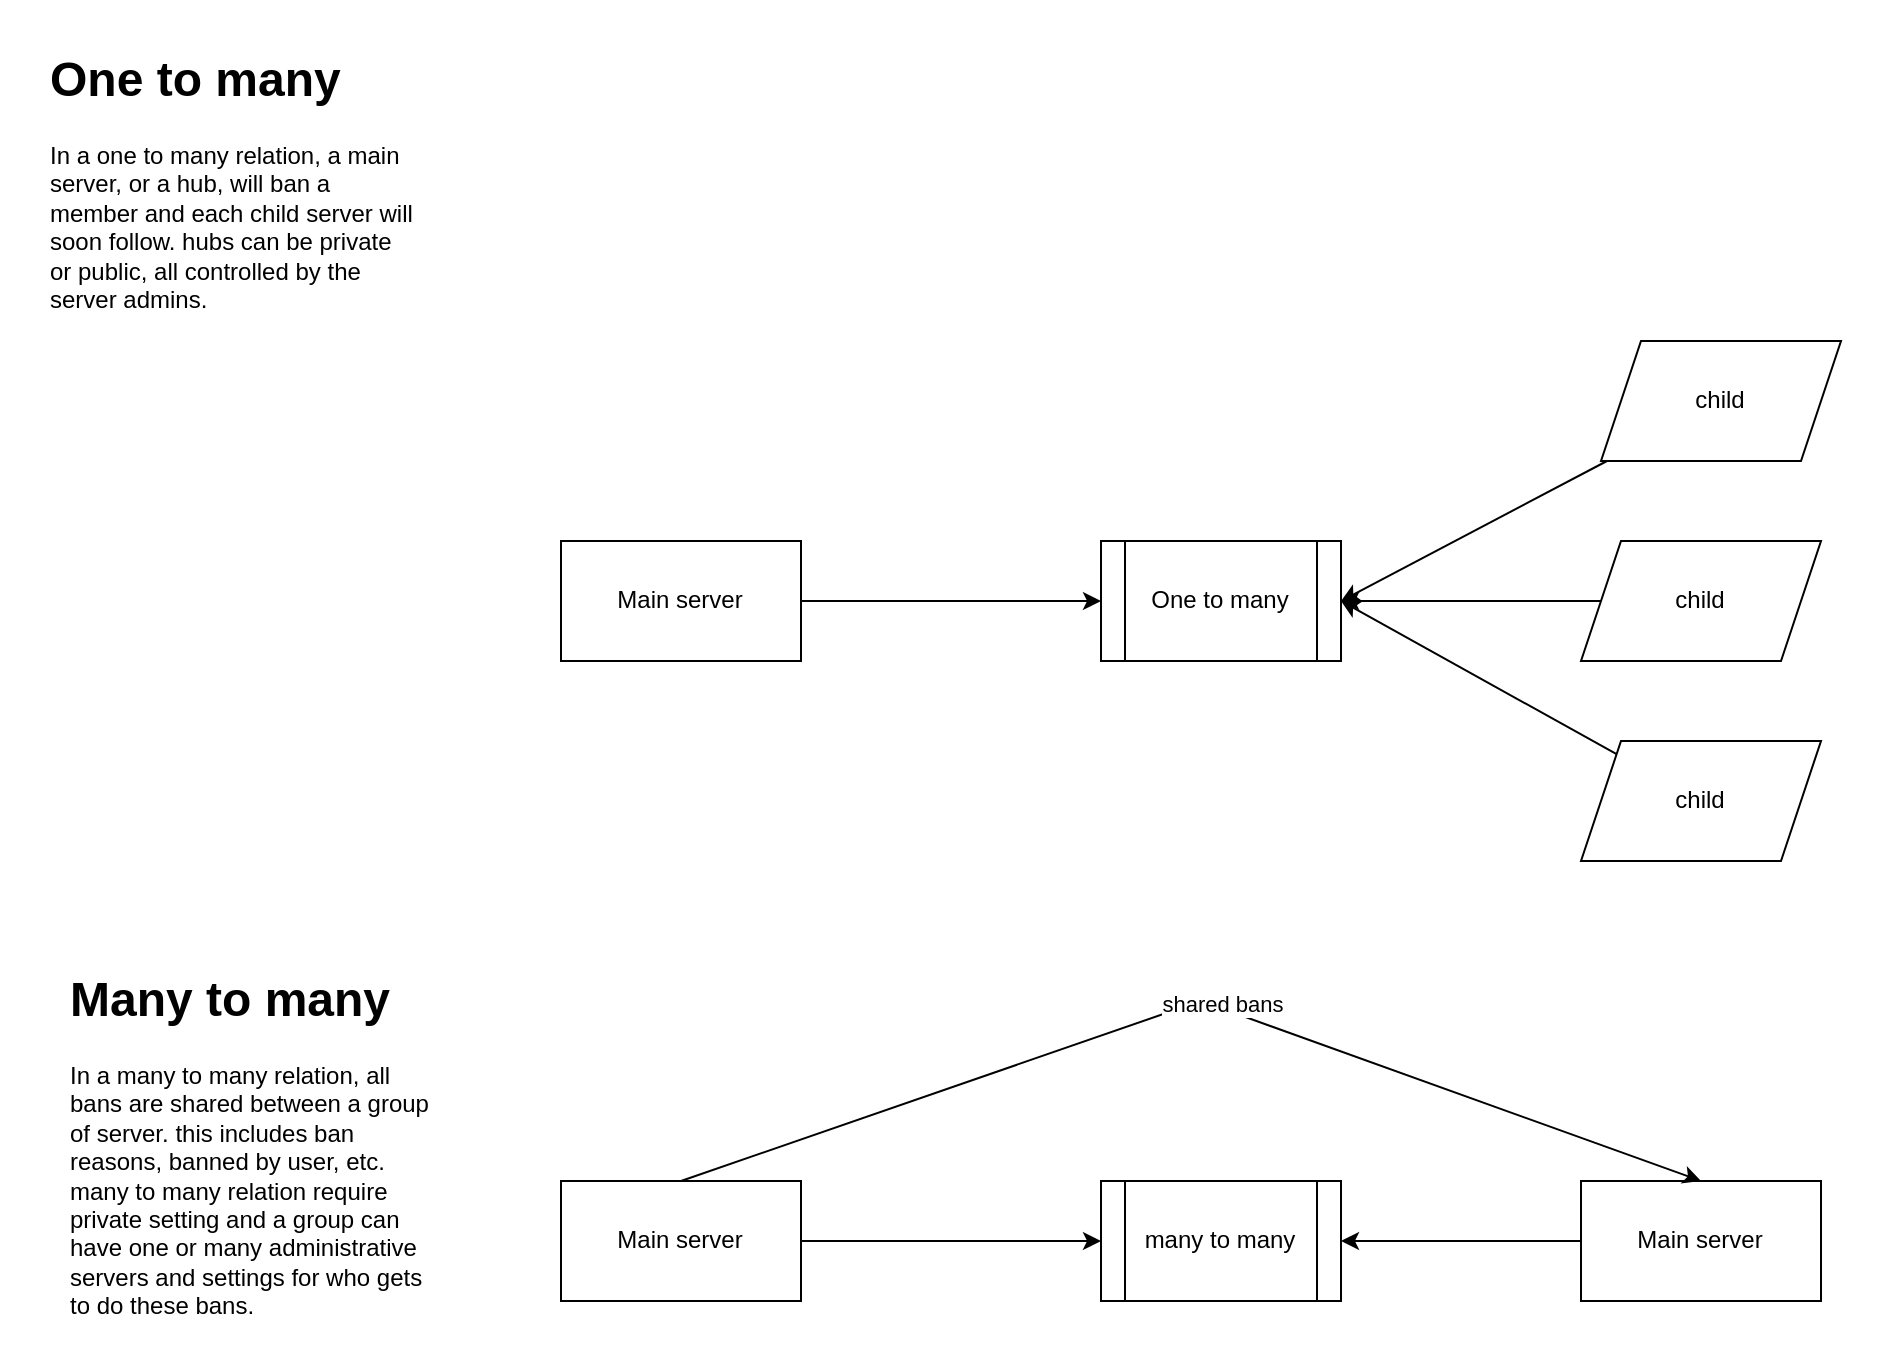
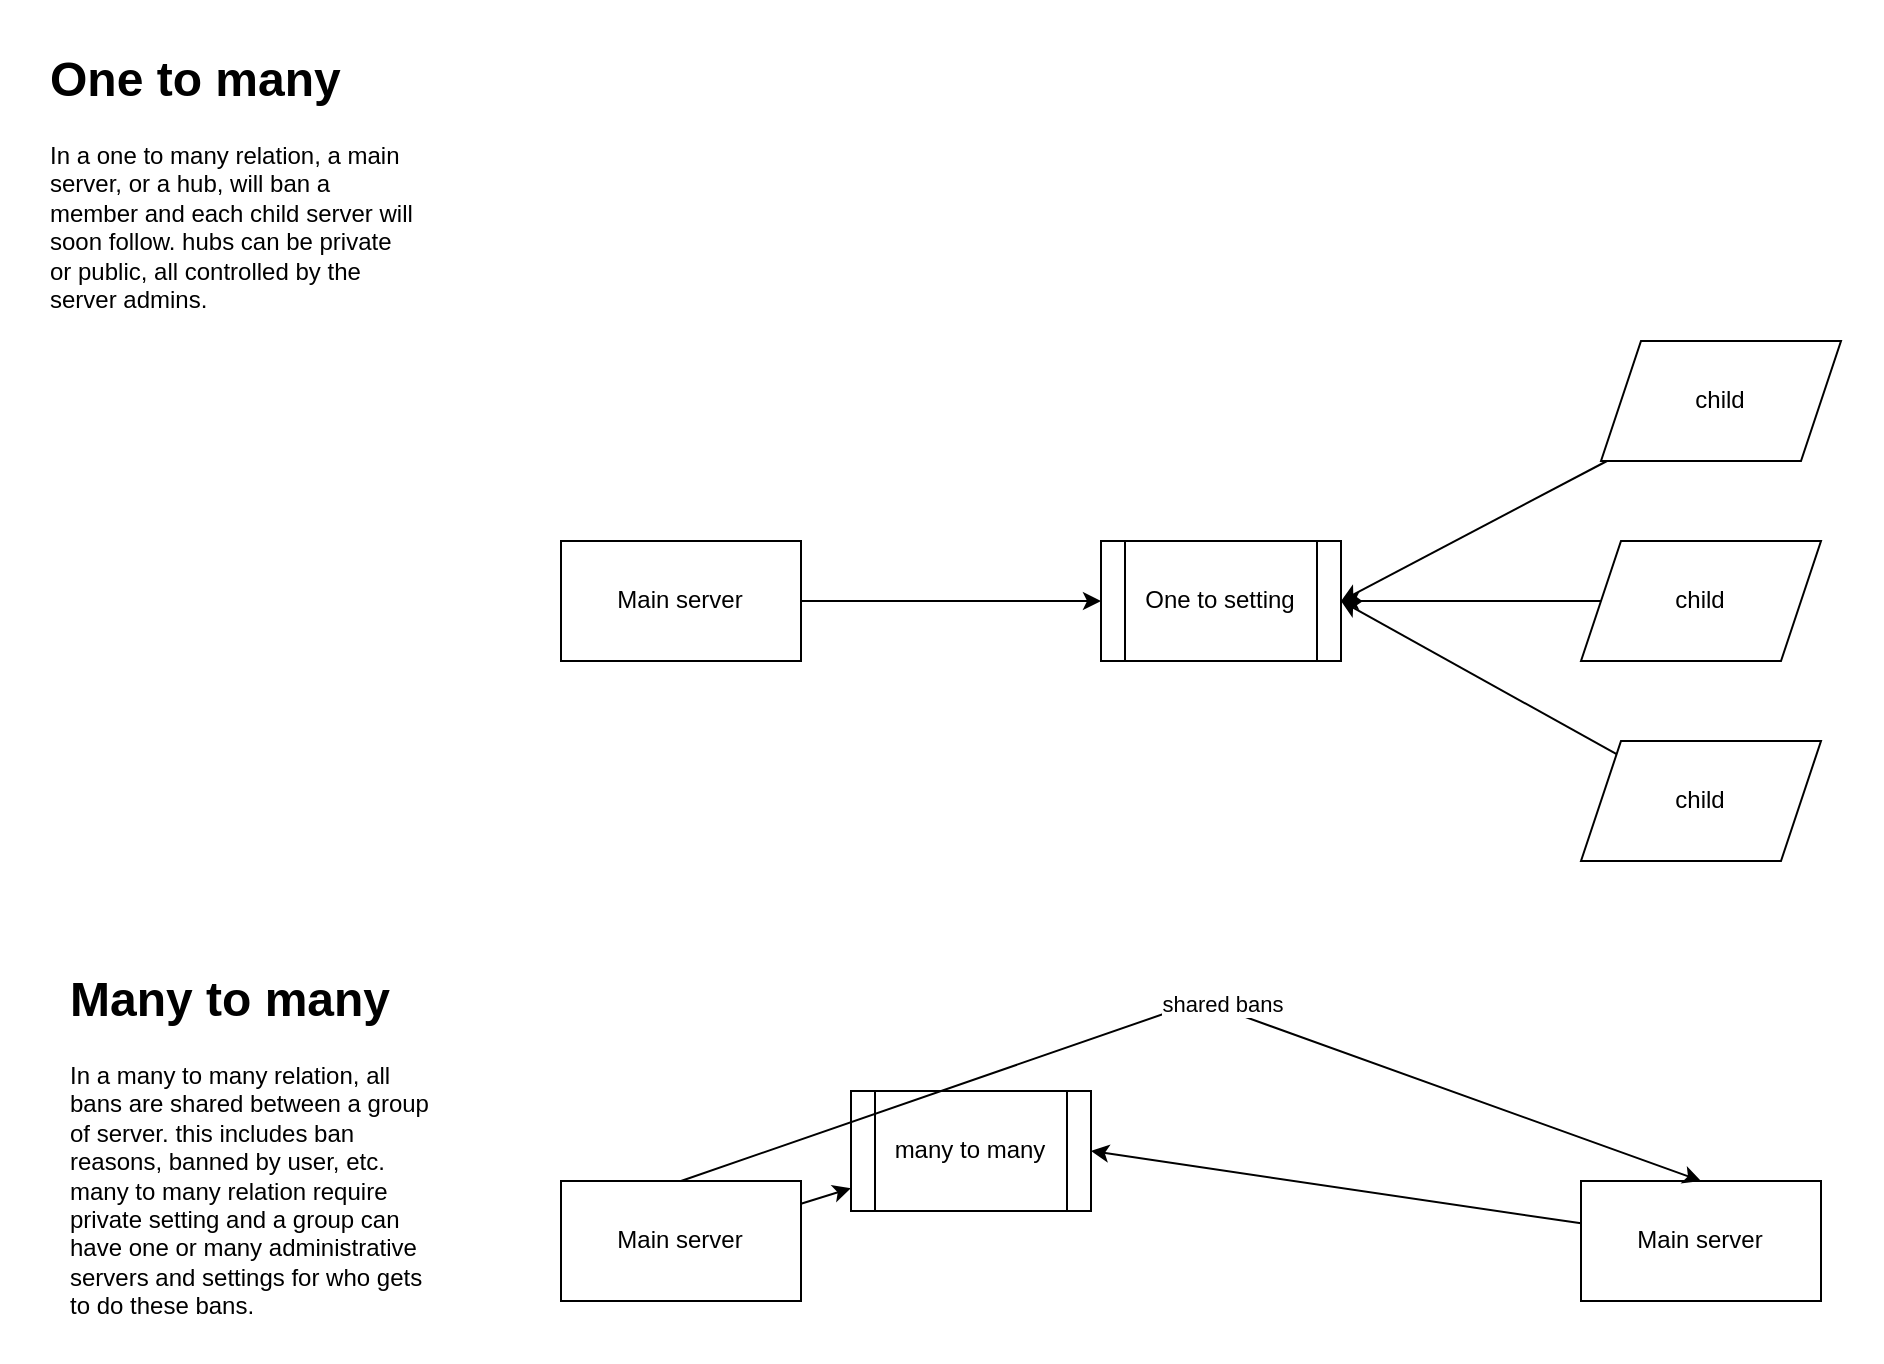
node "One to many": label "One to many" -> "One to setting"
node "many to many": moved (1221, 1241) -> (971, 1151)
